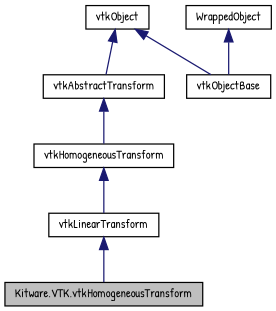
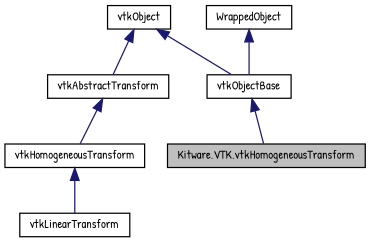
edge "Kitware.VTK.vtkHomogeneousTransform" -> "vtkLinearTransform": now "Kitware.VTK.vtkHomogeneousTransform" -> "vtkObjectBase"
